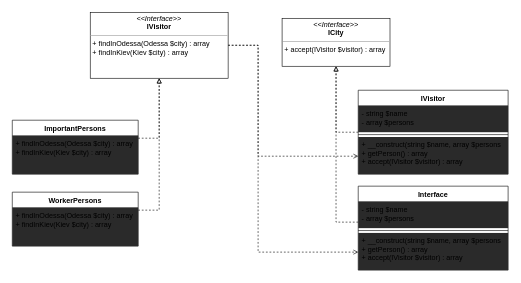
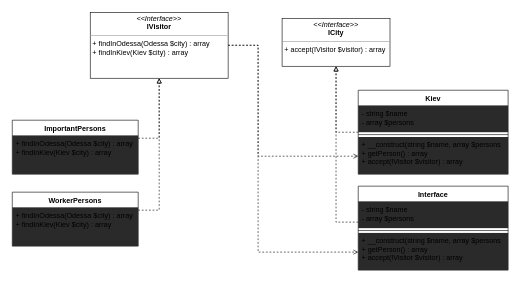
node "IVisitor": label "IVisitor" -> "Kiev"
